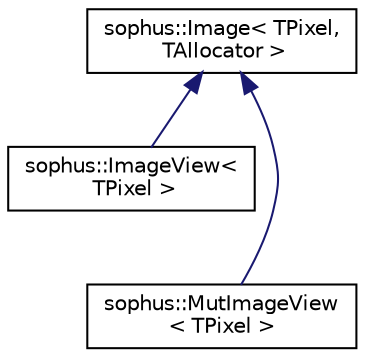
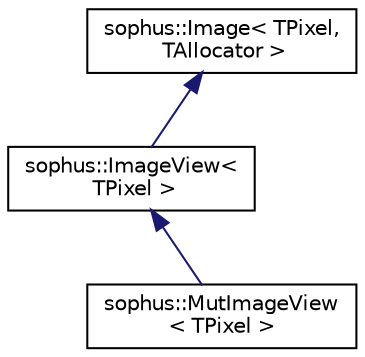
edge "sophus::MutImageView < TPixel >" -> "sophus::Image< TPixel, TAllocator >": now "sophus::MutImageView < TPixel >" -> "sophus::ImageView< TPixel >"
